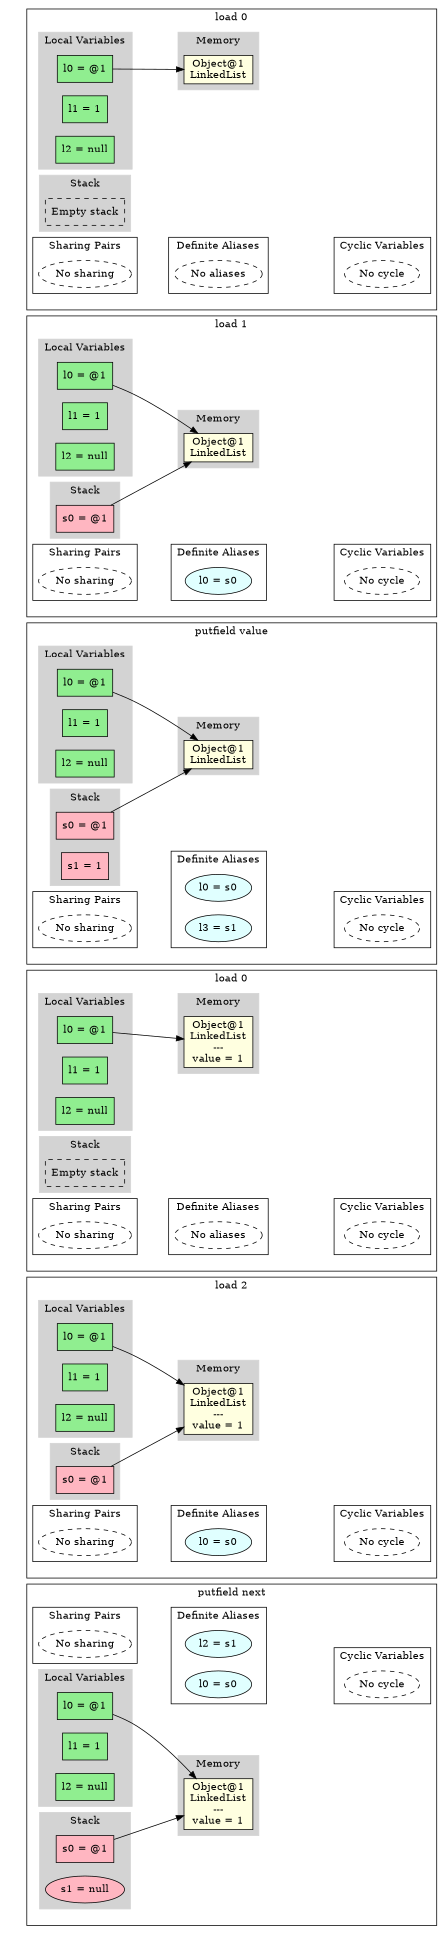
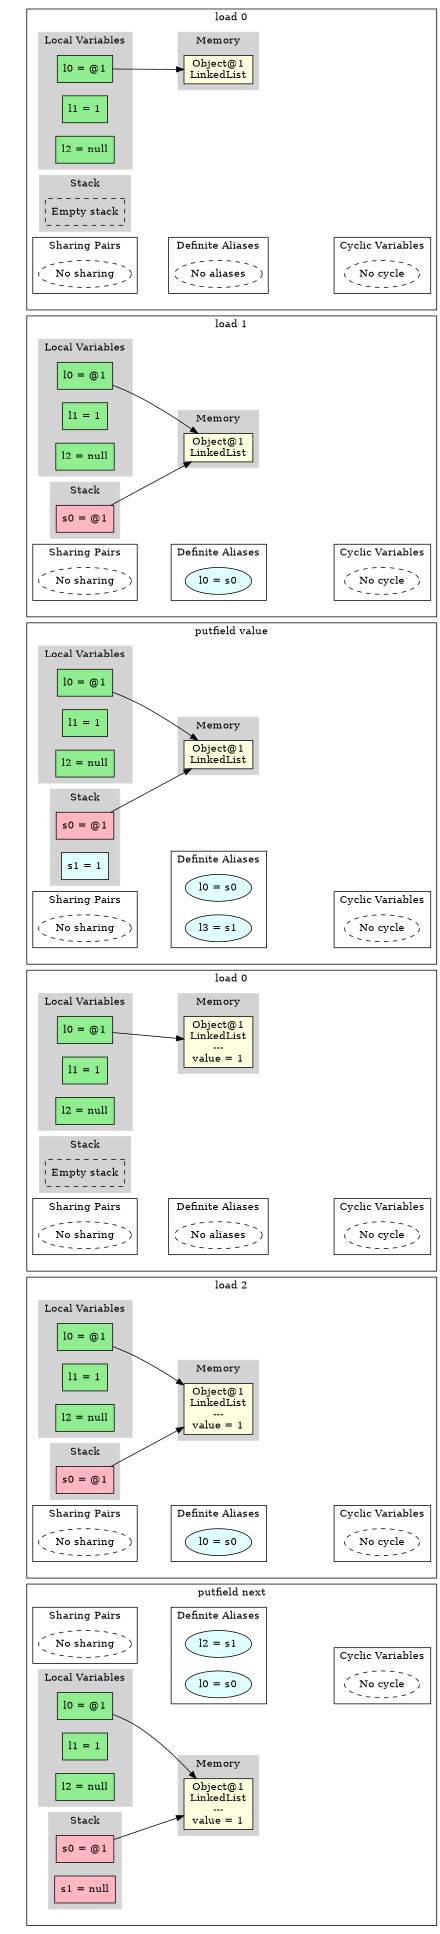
node "s1 = 1": fillcolor lightpink -> lightcyan
node "s1 = null": shape ellipse -> box
